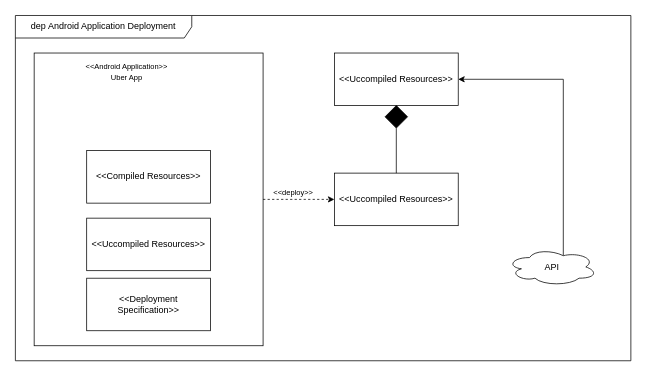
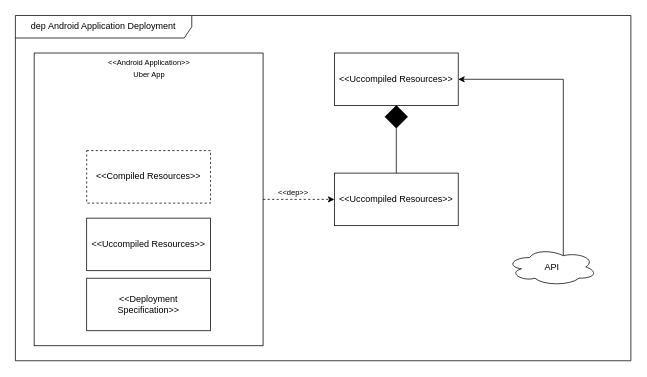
node "<<Android Application>> Uber App": moved (126, 72) -> (149, 68)
node "<<Compiled Resources>>": style solid -> dashed
node "<<deploy>>": label "<<deploy>>" -> "<<dep>>"
